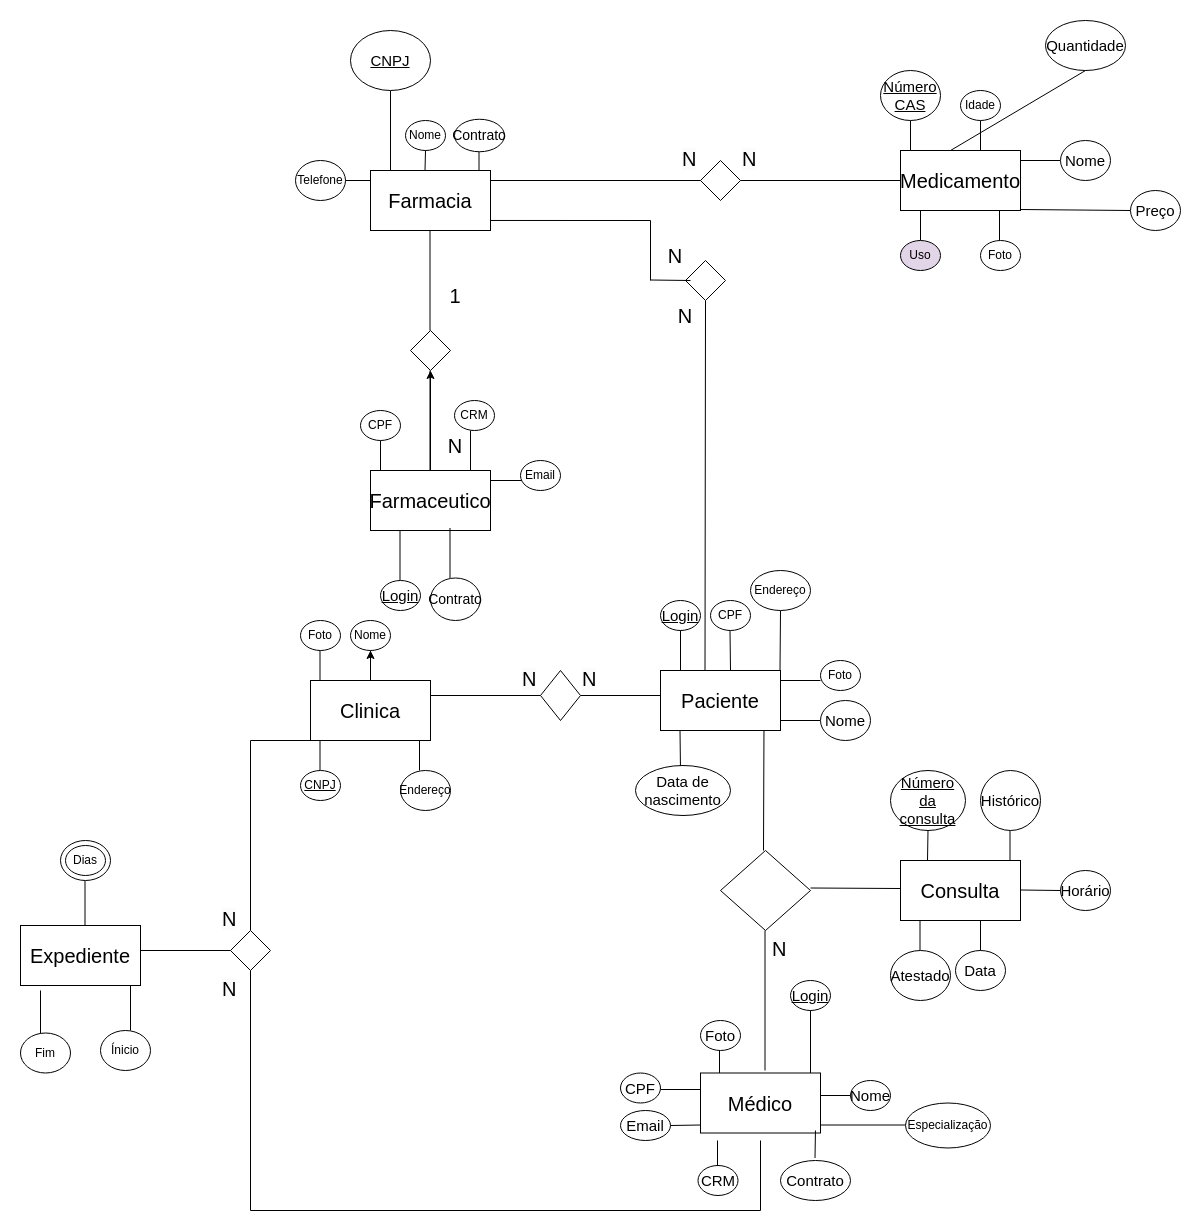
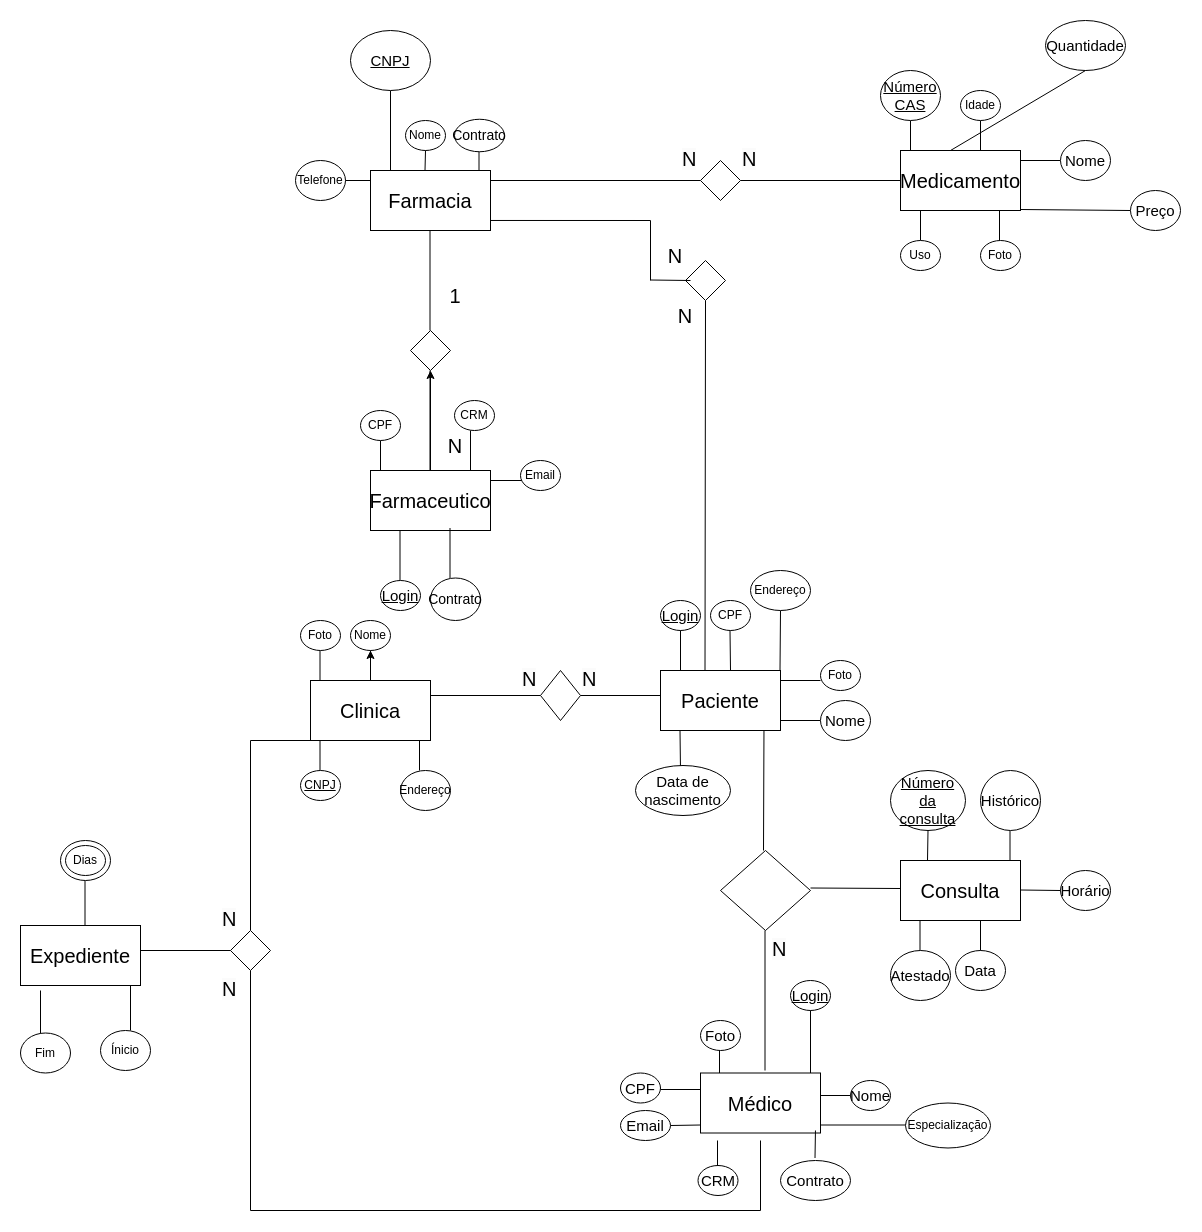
node "Uso": fillcolor #e1d5e7 -> #ffffff
